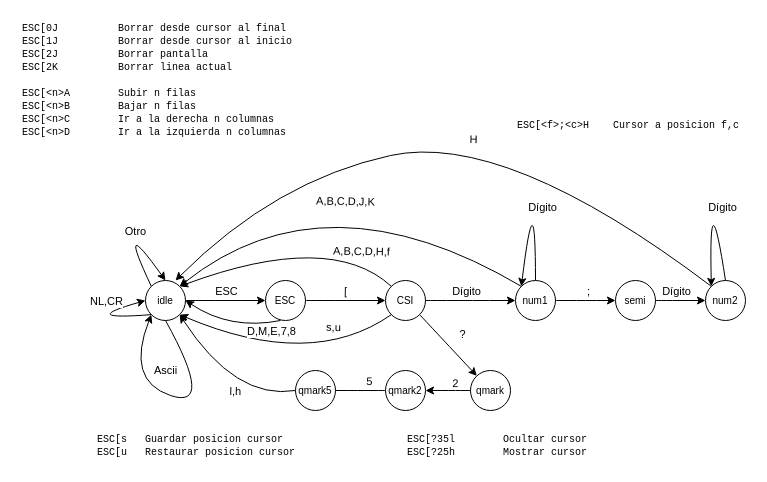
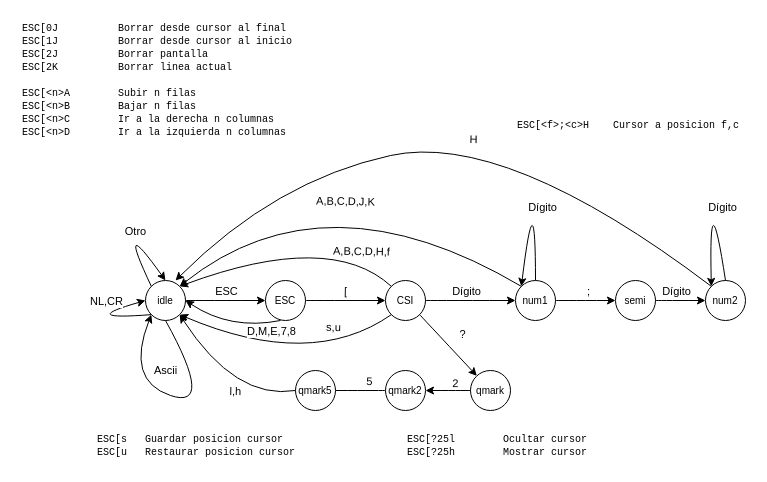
node "ESC[?35l Ocultar cursor ESC[?25h Mostrar cursor": label "ESC[?35l Ocultar cursor ESC[?25h Mostrar cursor" -> "ESC[?25l Ocultar cursor ESC[?25h Mostrar cursor"
